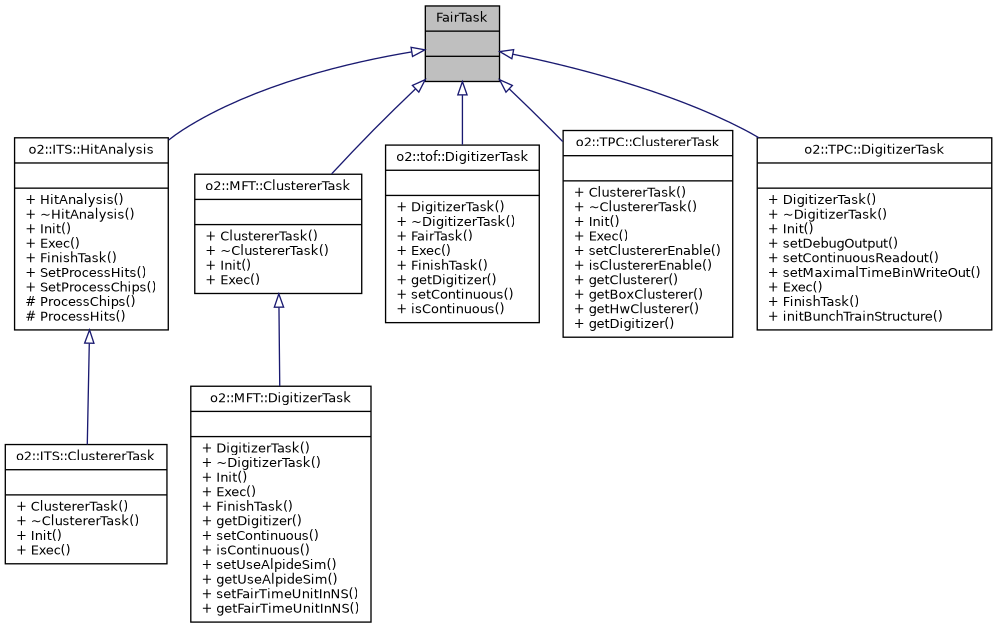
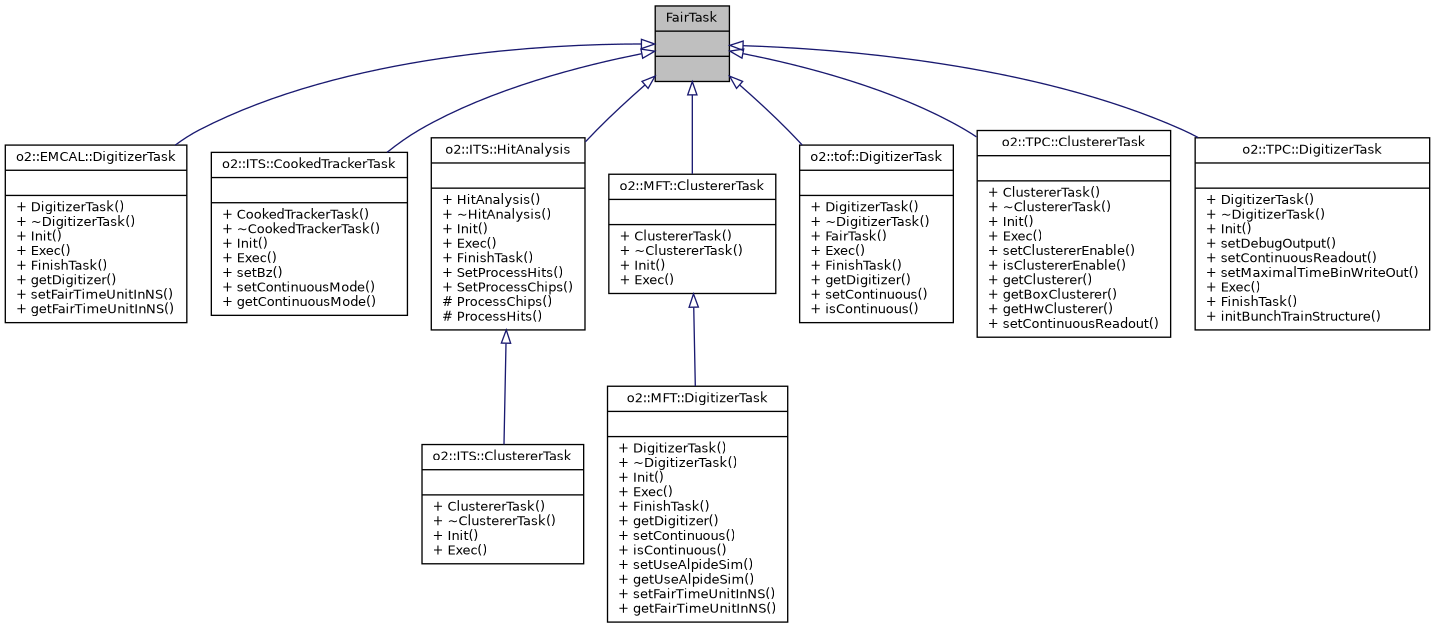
node "o2::EMCAL::DigitizerTask": added
node "o2::ITS::CookedTrackerTask": added
node "o2::TPC::ClustererTask": text "+ getDigitizer()" -> "+ setContinuousReadout()"
